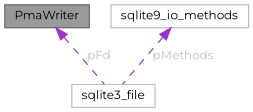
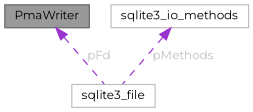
node "sqlite9_io_methods": label "sqlite9_io_methods" -> "sqlite3_io_methods"
